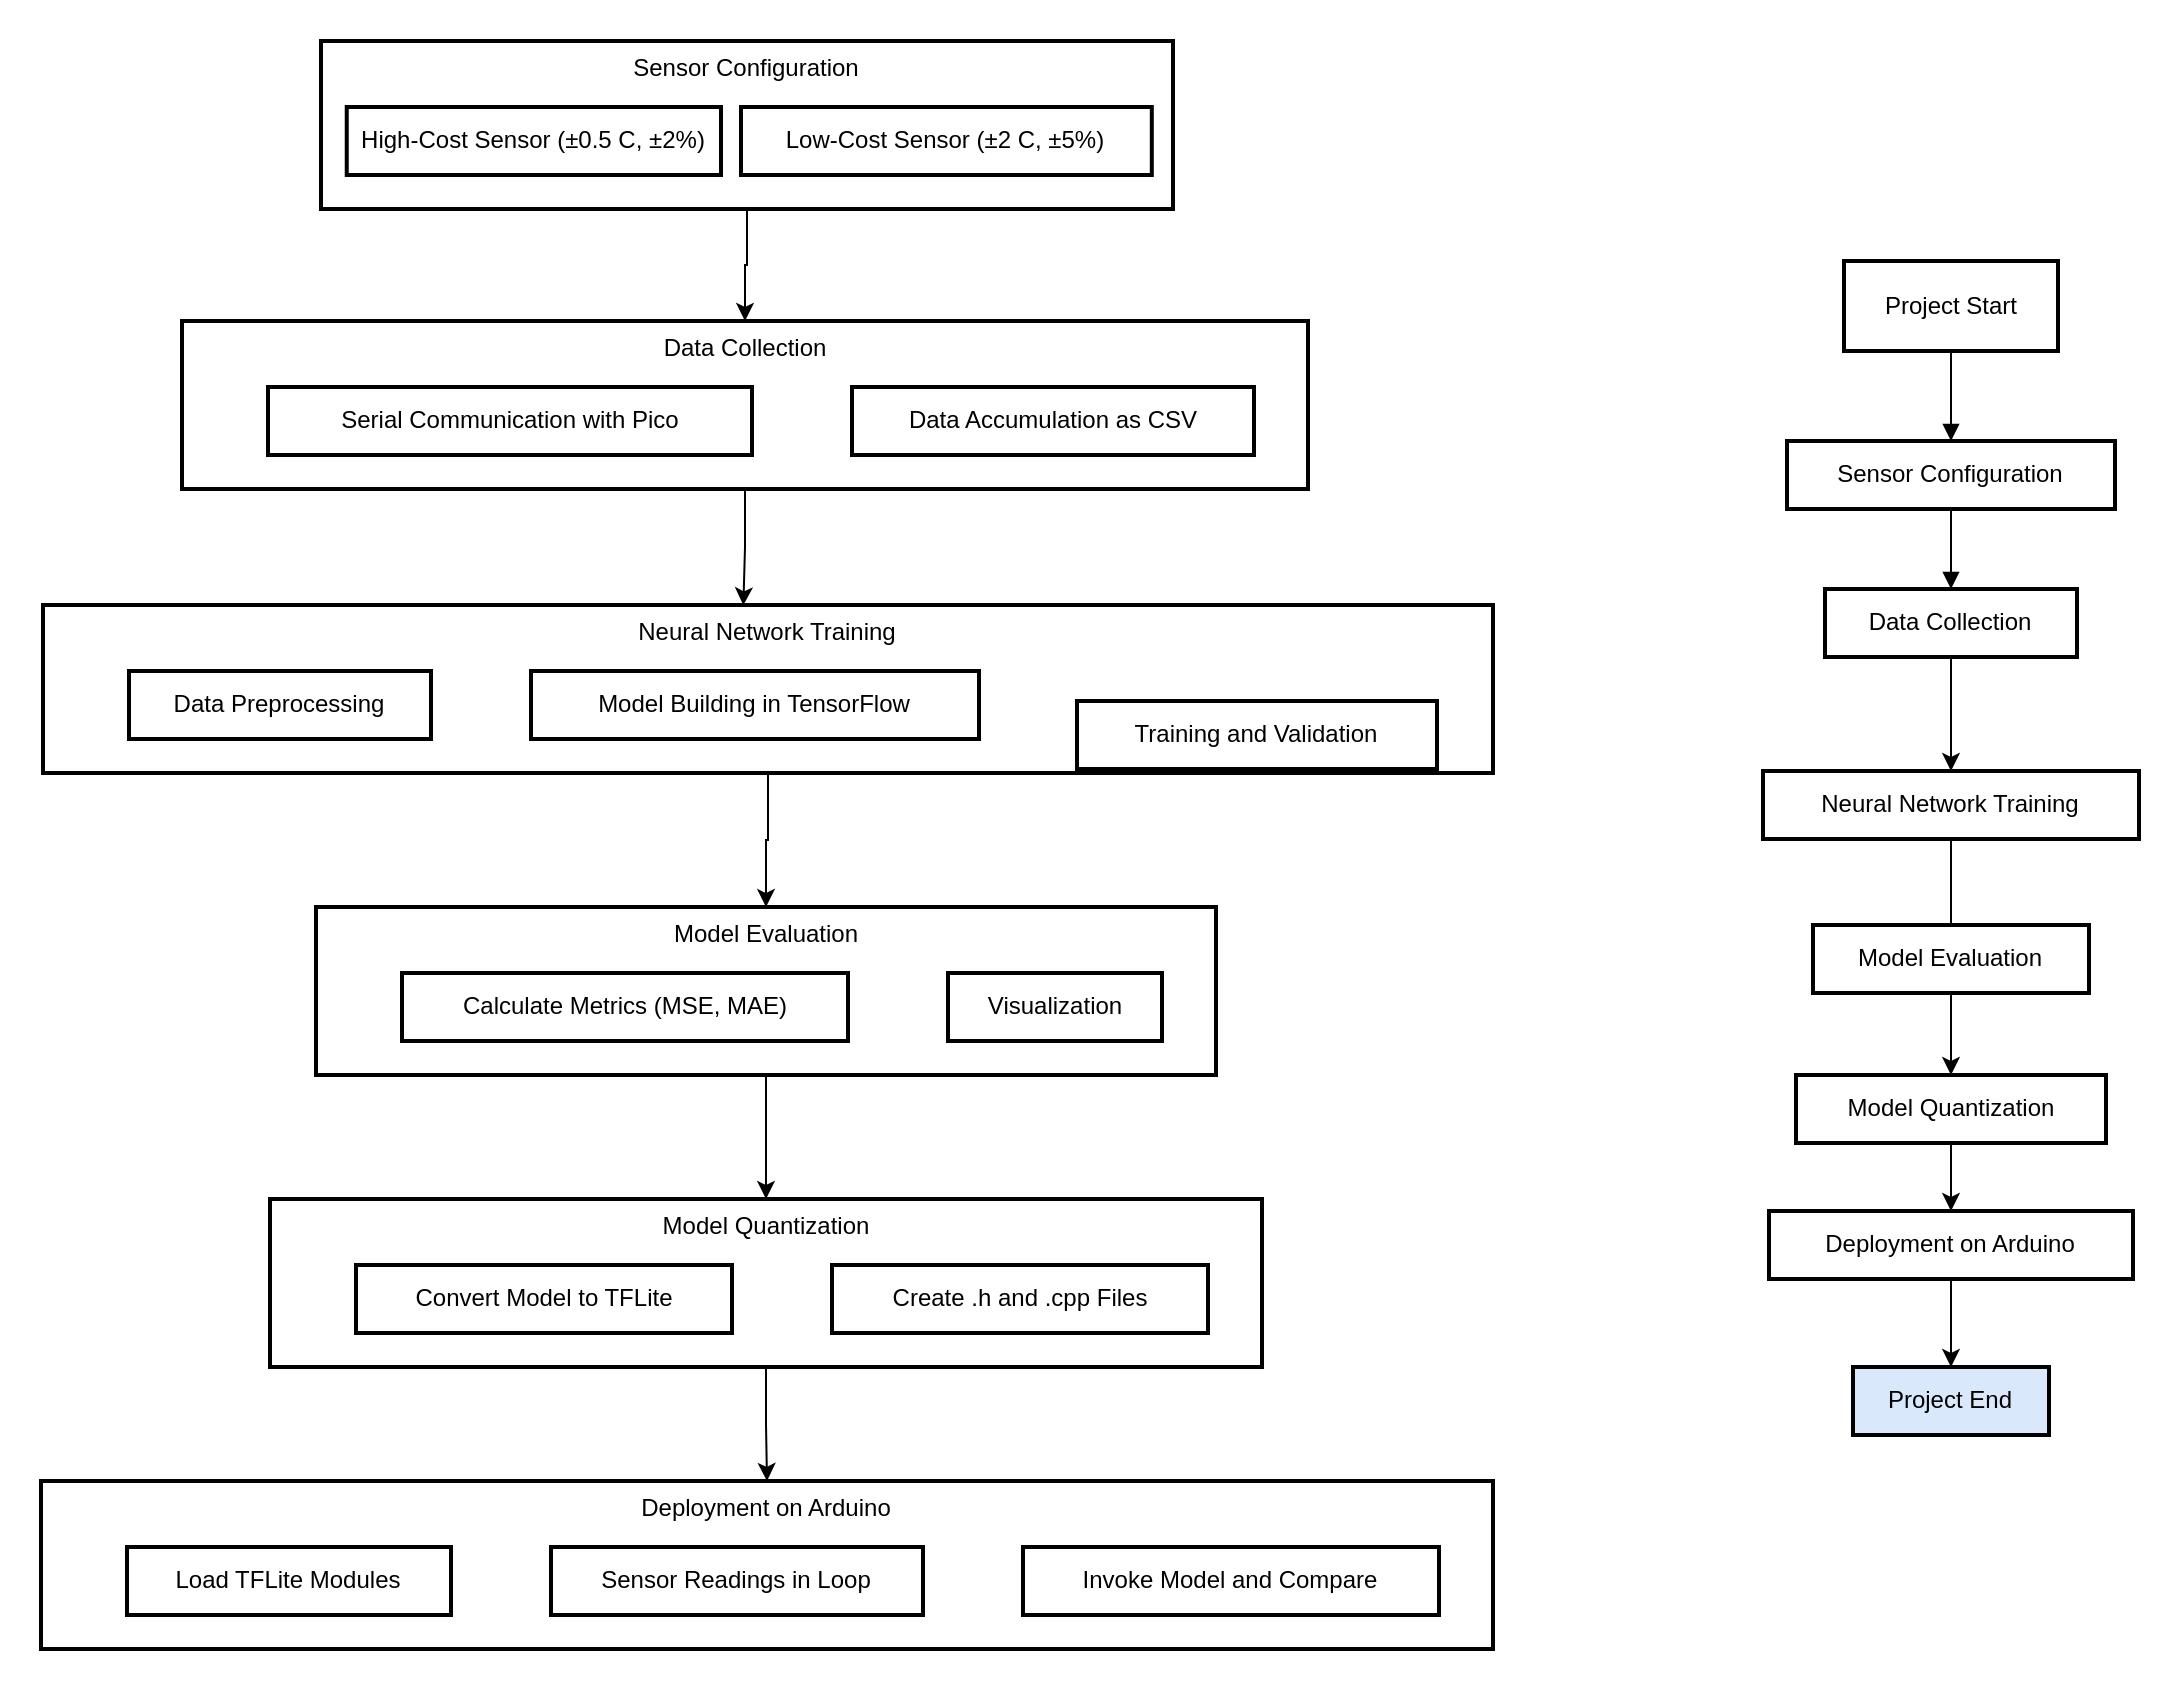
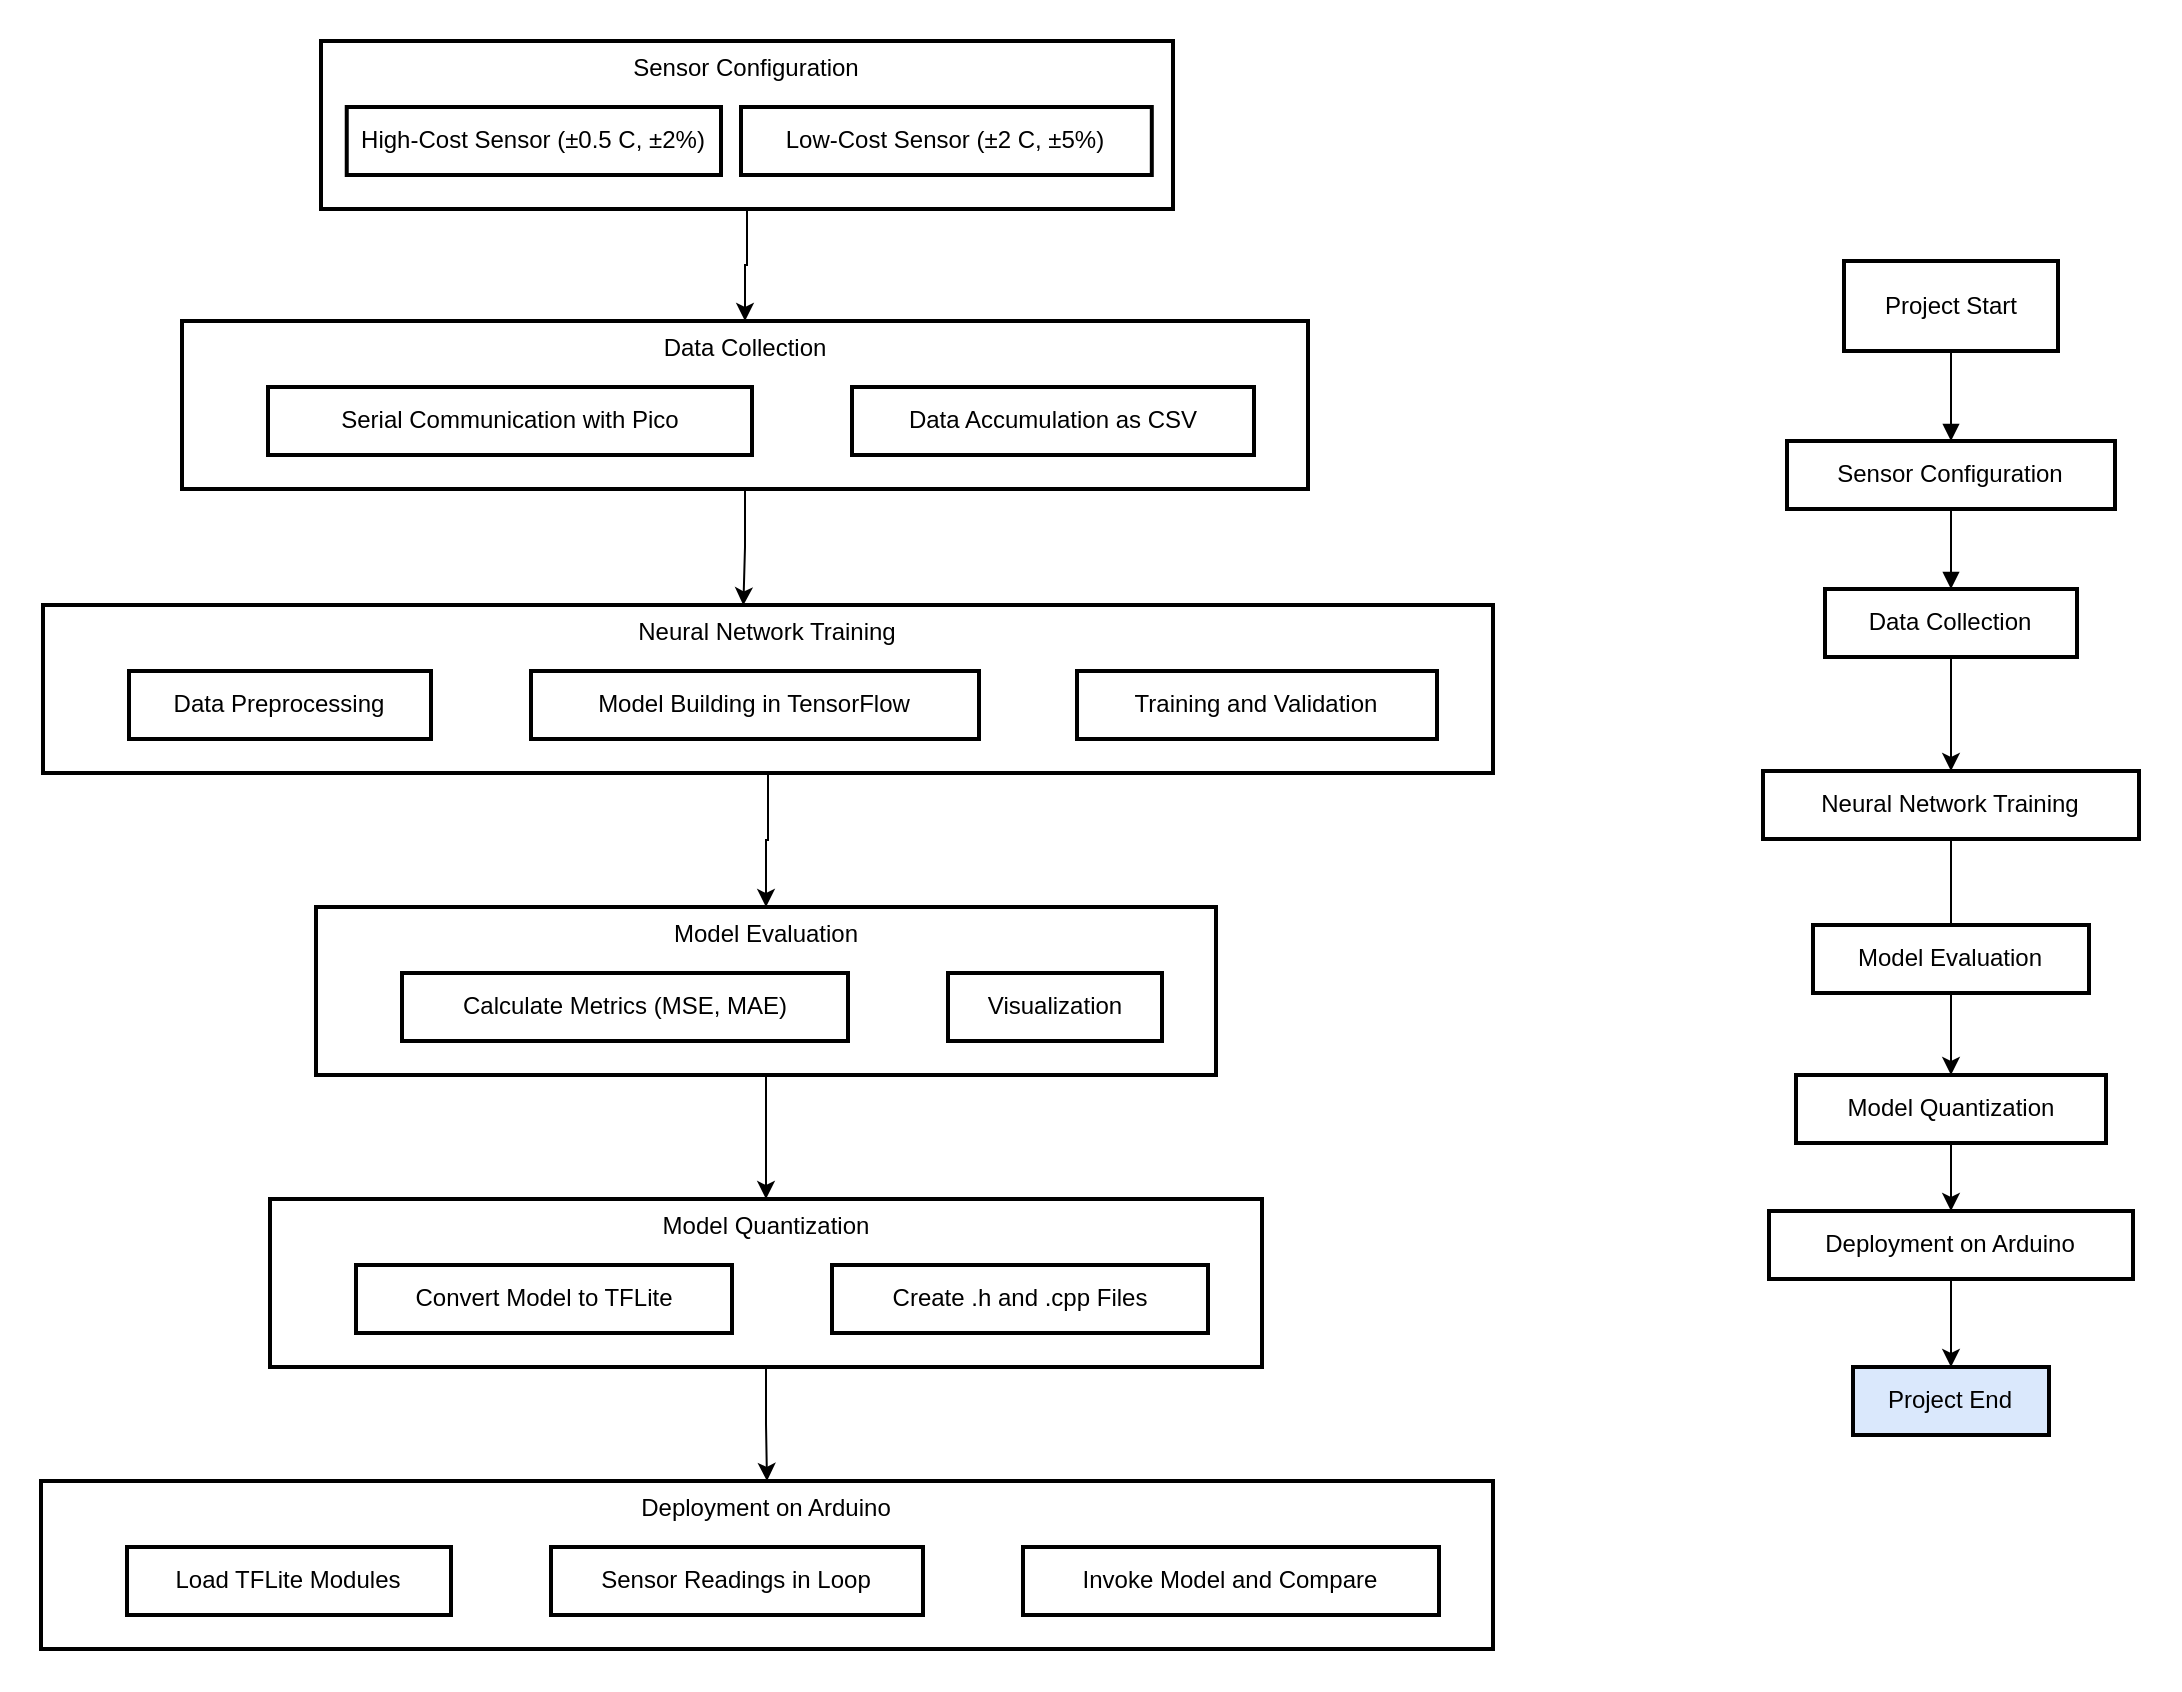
node "Training and Validation": moved (1257, 735) -> (1257, 705)
